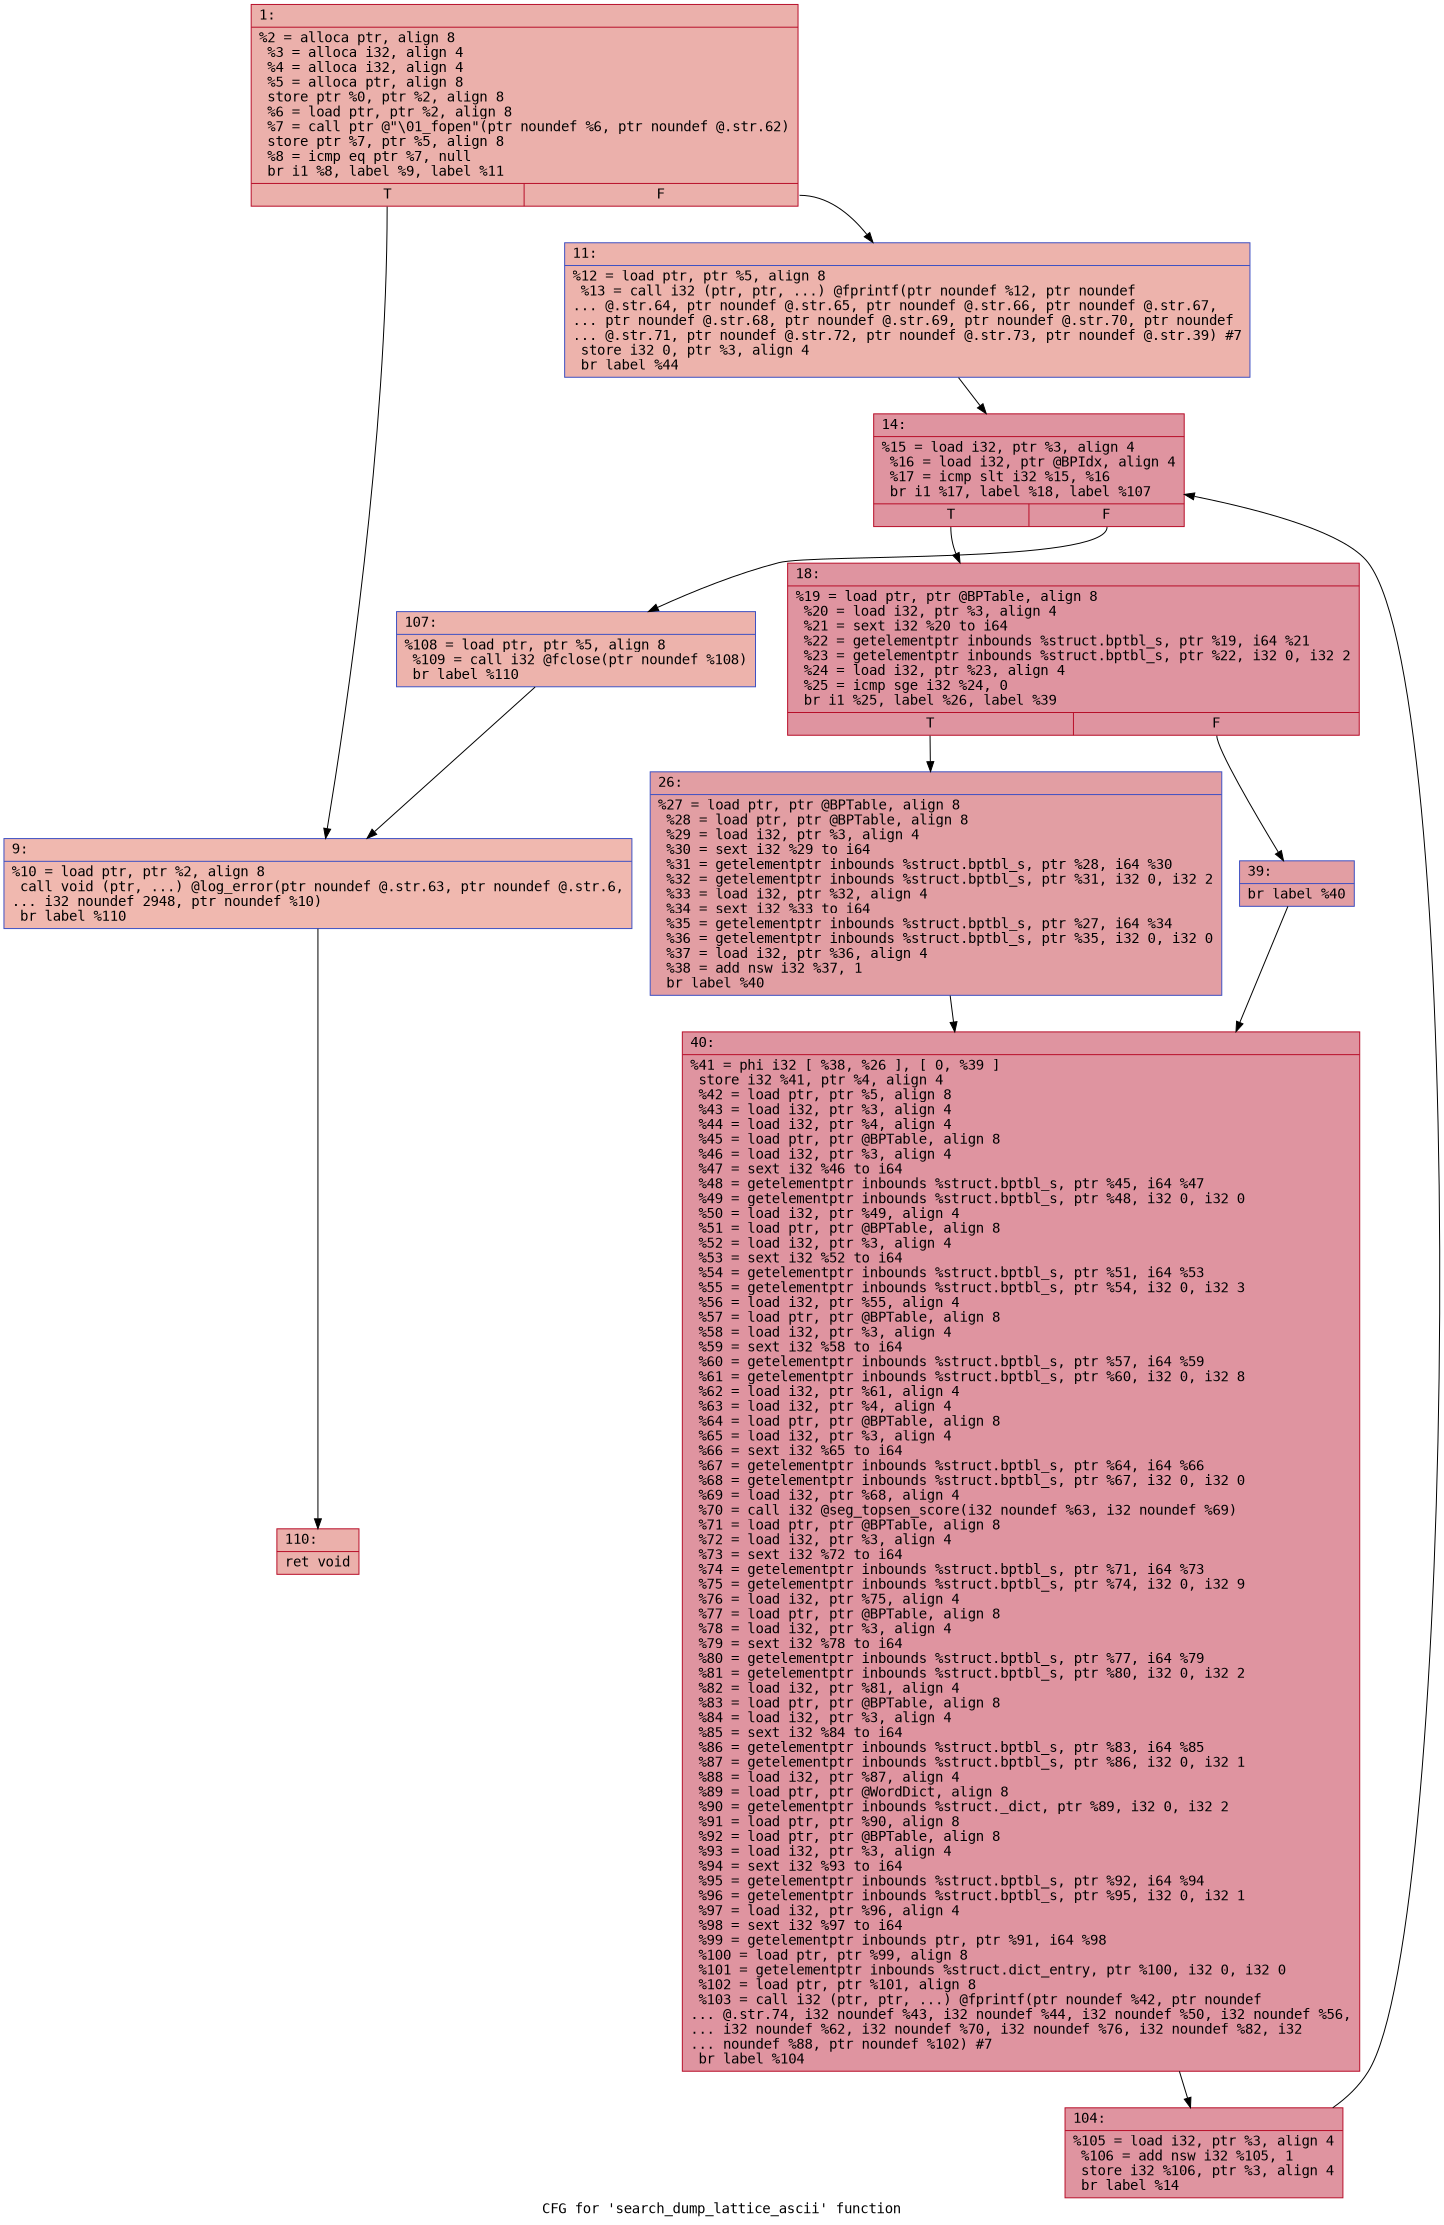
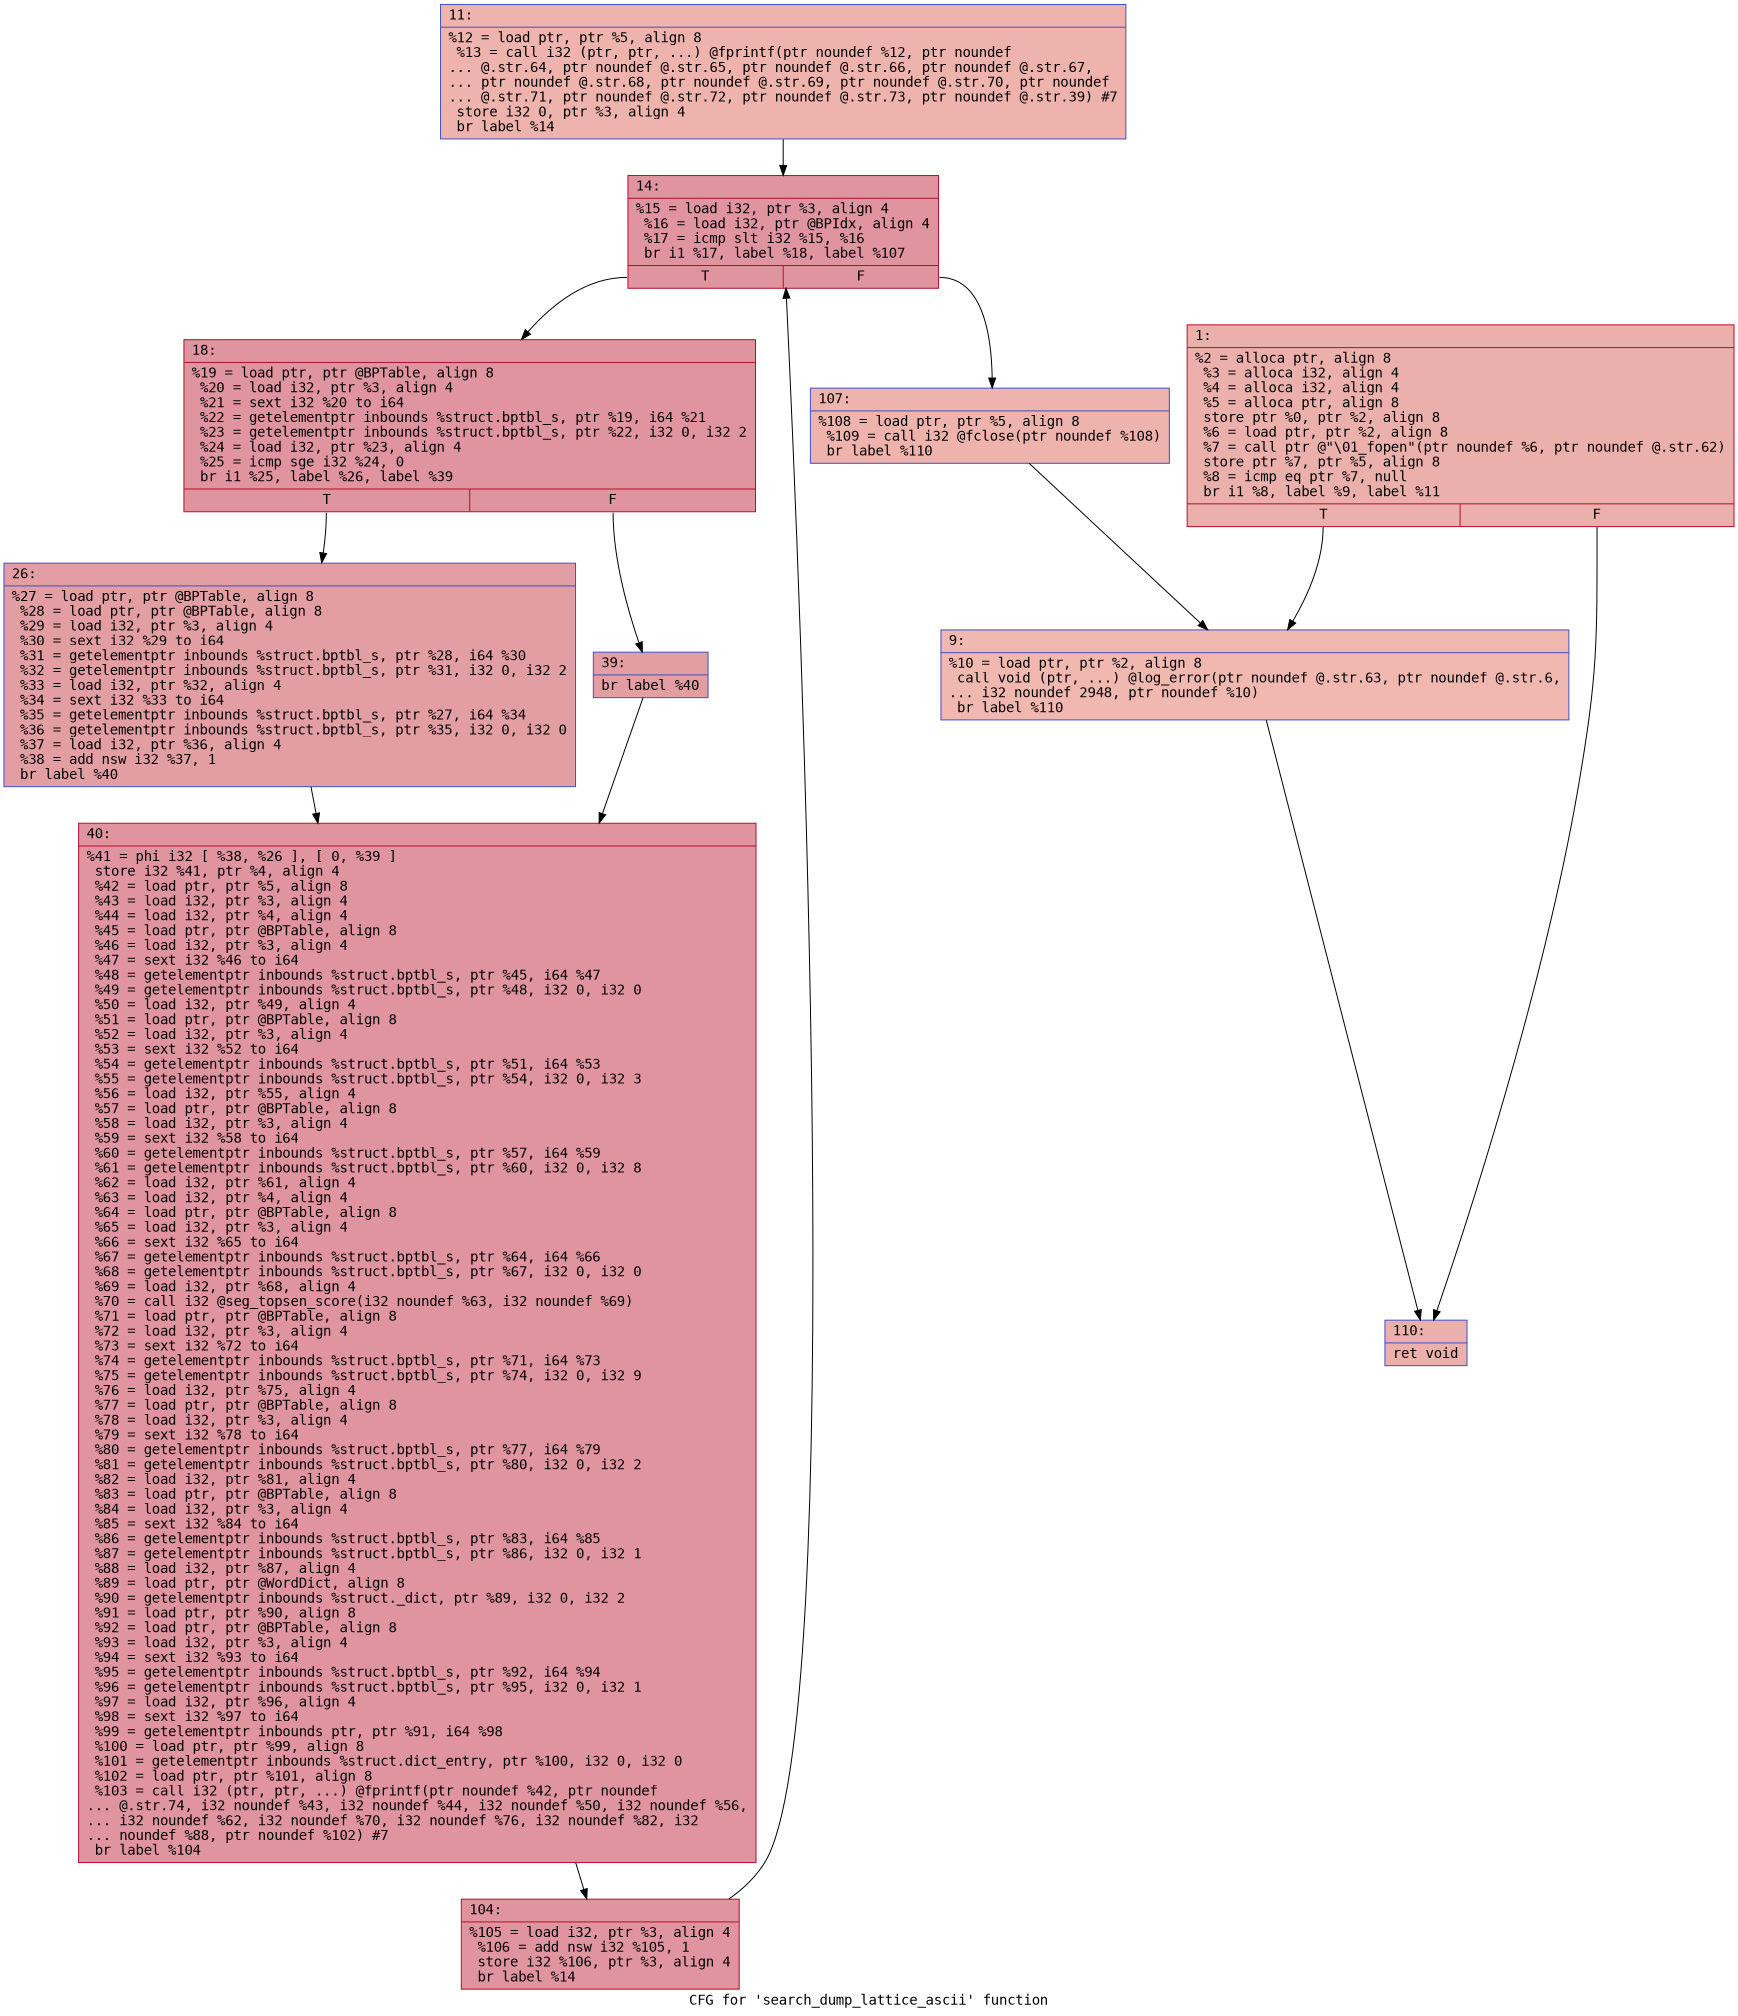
edge "1:" -> "11:": now "1:" -> "110:"
node "11:": text "br label %44" -> "br label %14"
node "110:": color #b70d28ff -> #3d50c3ff
